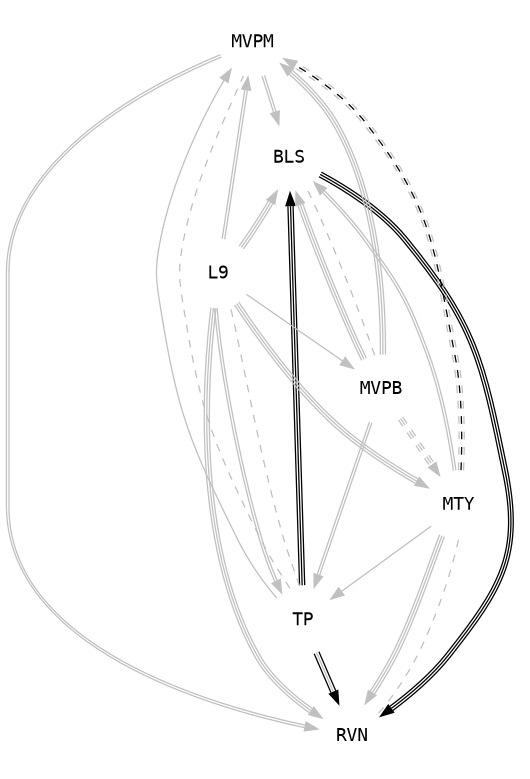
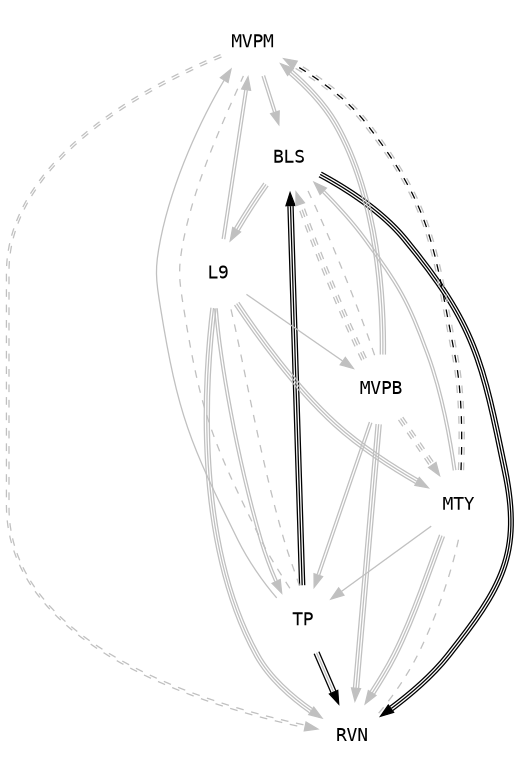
edge "L9" -> "BLS": reversed
edge "MVPB" -> "BLS": style solid -> dashed
edge "MVPM" -> "RVN": style solid -> dashed
edge "MVPB" -> "RVN": added
